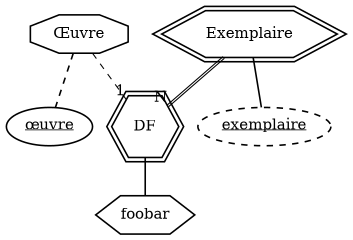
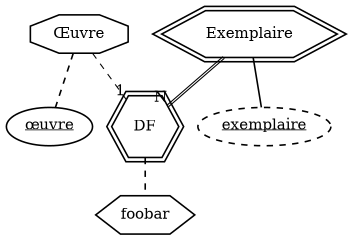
edge "DF" -- "foobar": style bold -> dashed
